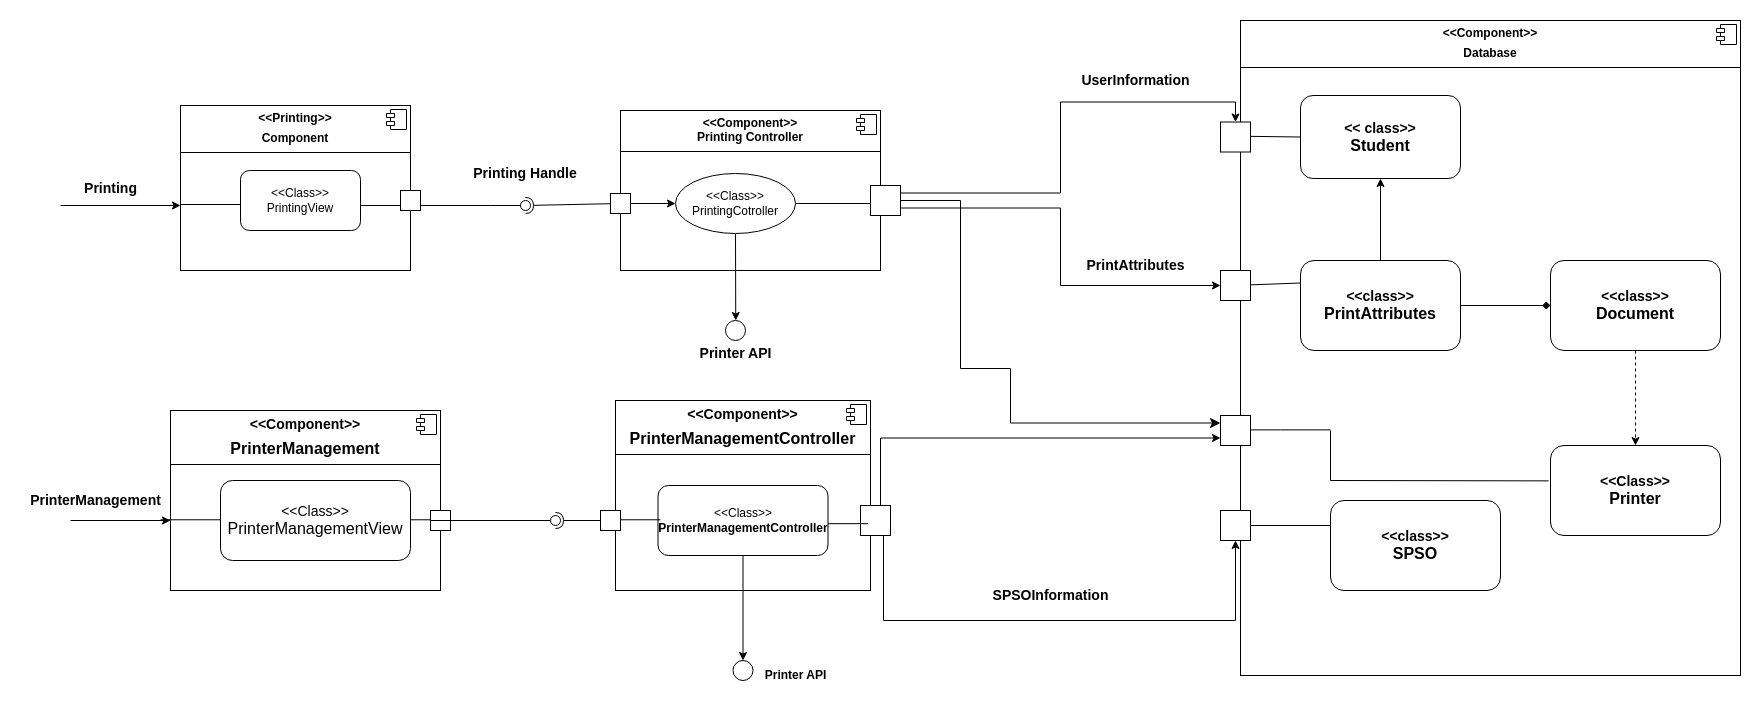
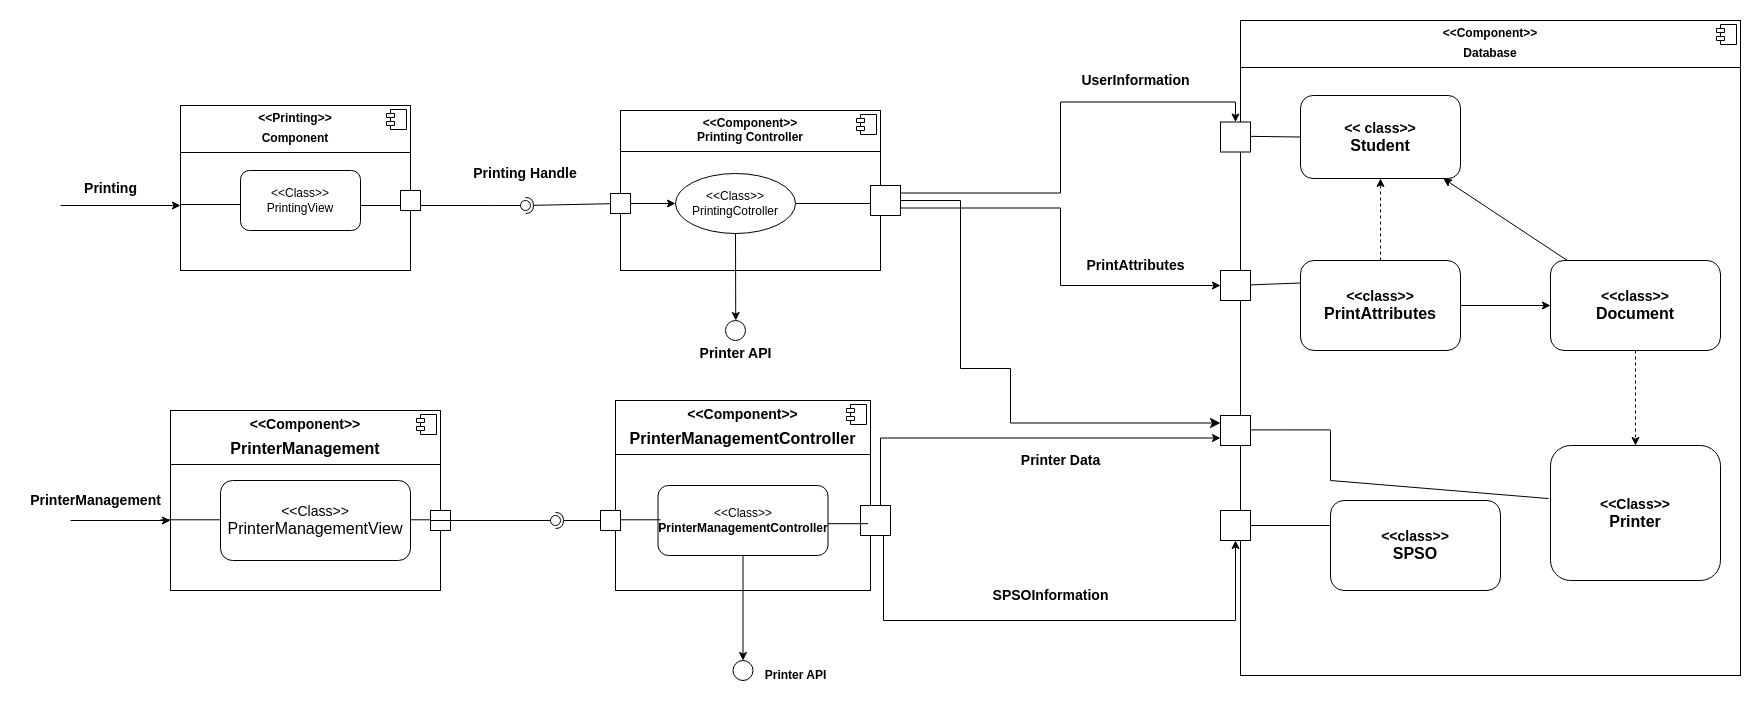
edge "<<class>> Document" -> "<< class>> Student": added
edge "<<class>> PrintAttributes" -> "<< class>> Student": style solid -> dashed
edge "<<class>> PrintAttributes" -> "<<class>> Document": arrowhead diamond -> classic
node "Printer Data": added
node "<<Class>> Printer": size 170x90 -> 170x135
